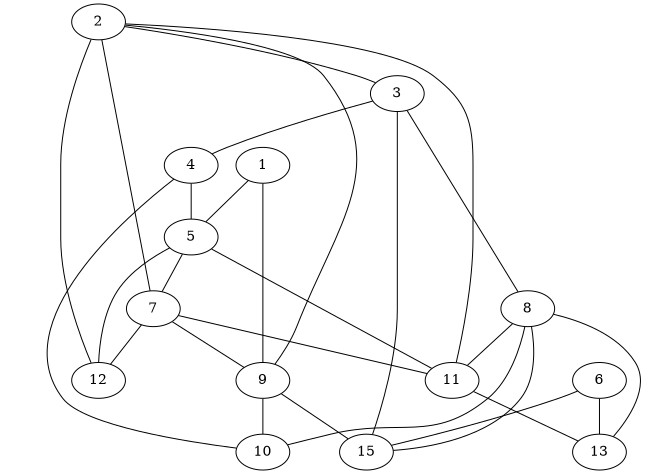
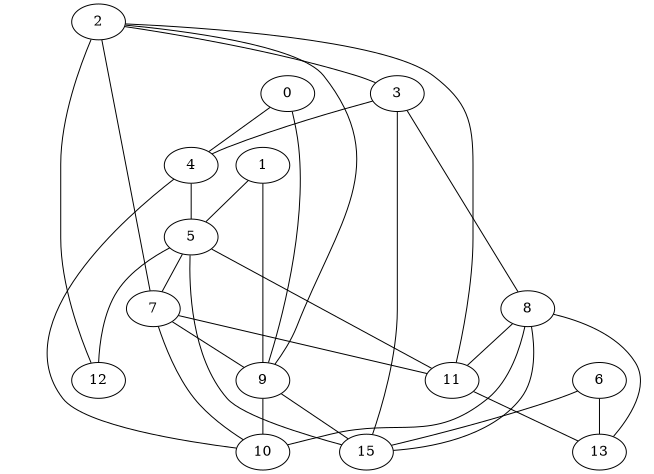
node "0": added
edge "7" -- "12": now "7" -- "10"
edge "5" -- "15": added
